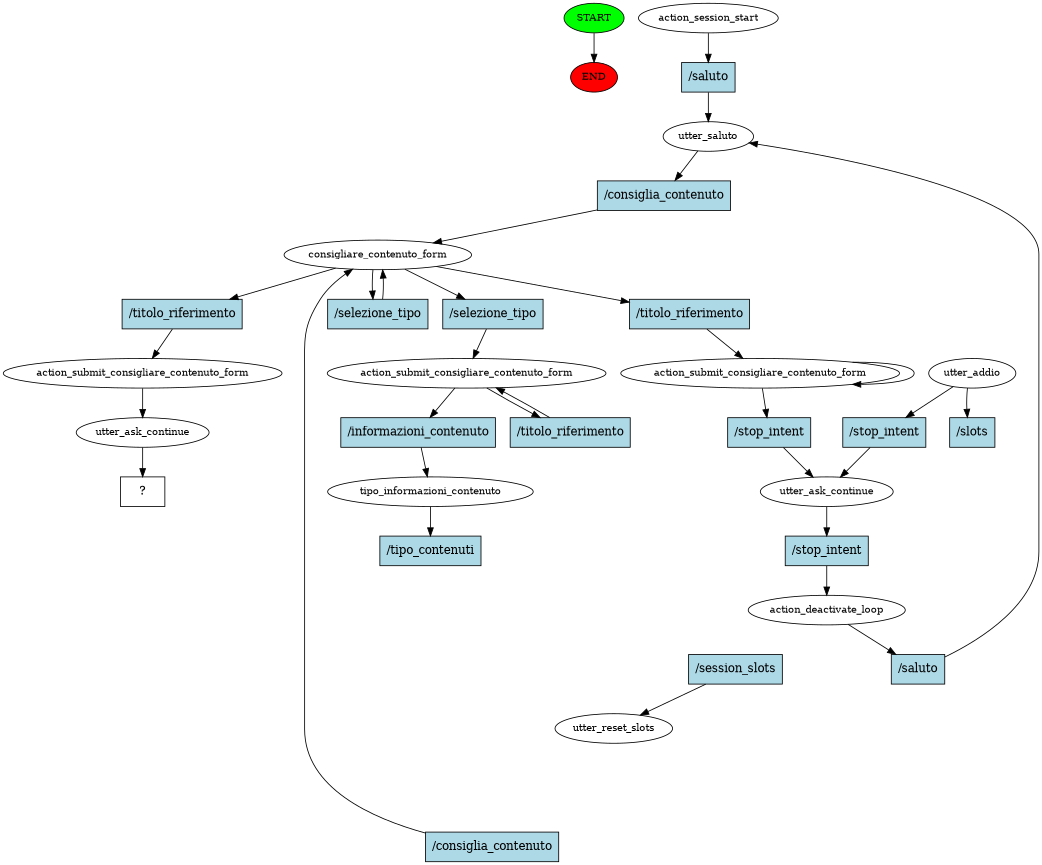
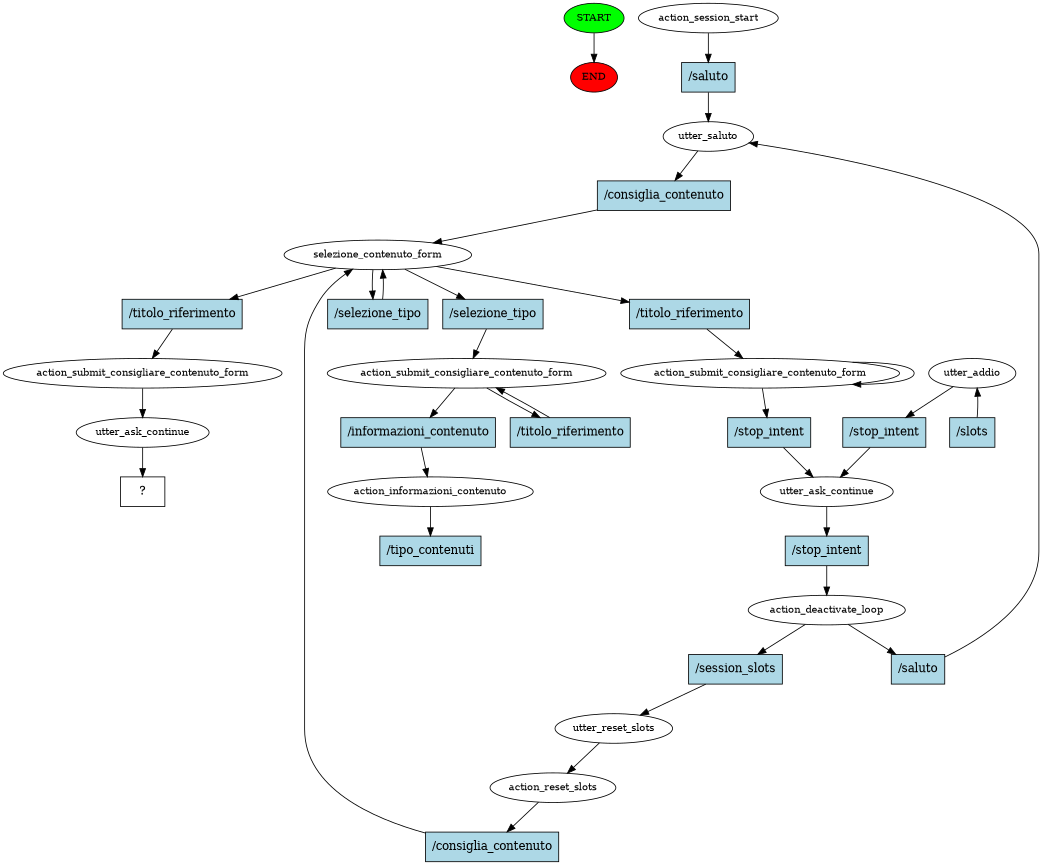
node "consigliare_contenuto_form": label "consigliare_contenuto_form" -> "selezione_contenuto_form"
edge "utter_addio" -> "/slots": reversed
node "tipo_informazioni_contenuto": label "tipo_informazioni_contenuto" -> "action_informazioni_contenuto"
edge "action_deactivate_loop" -> "/session_slots": added
node "action_reset_slots": added
